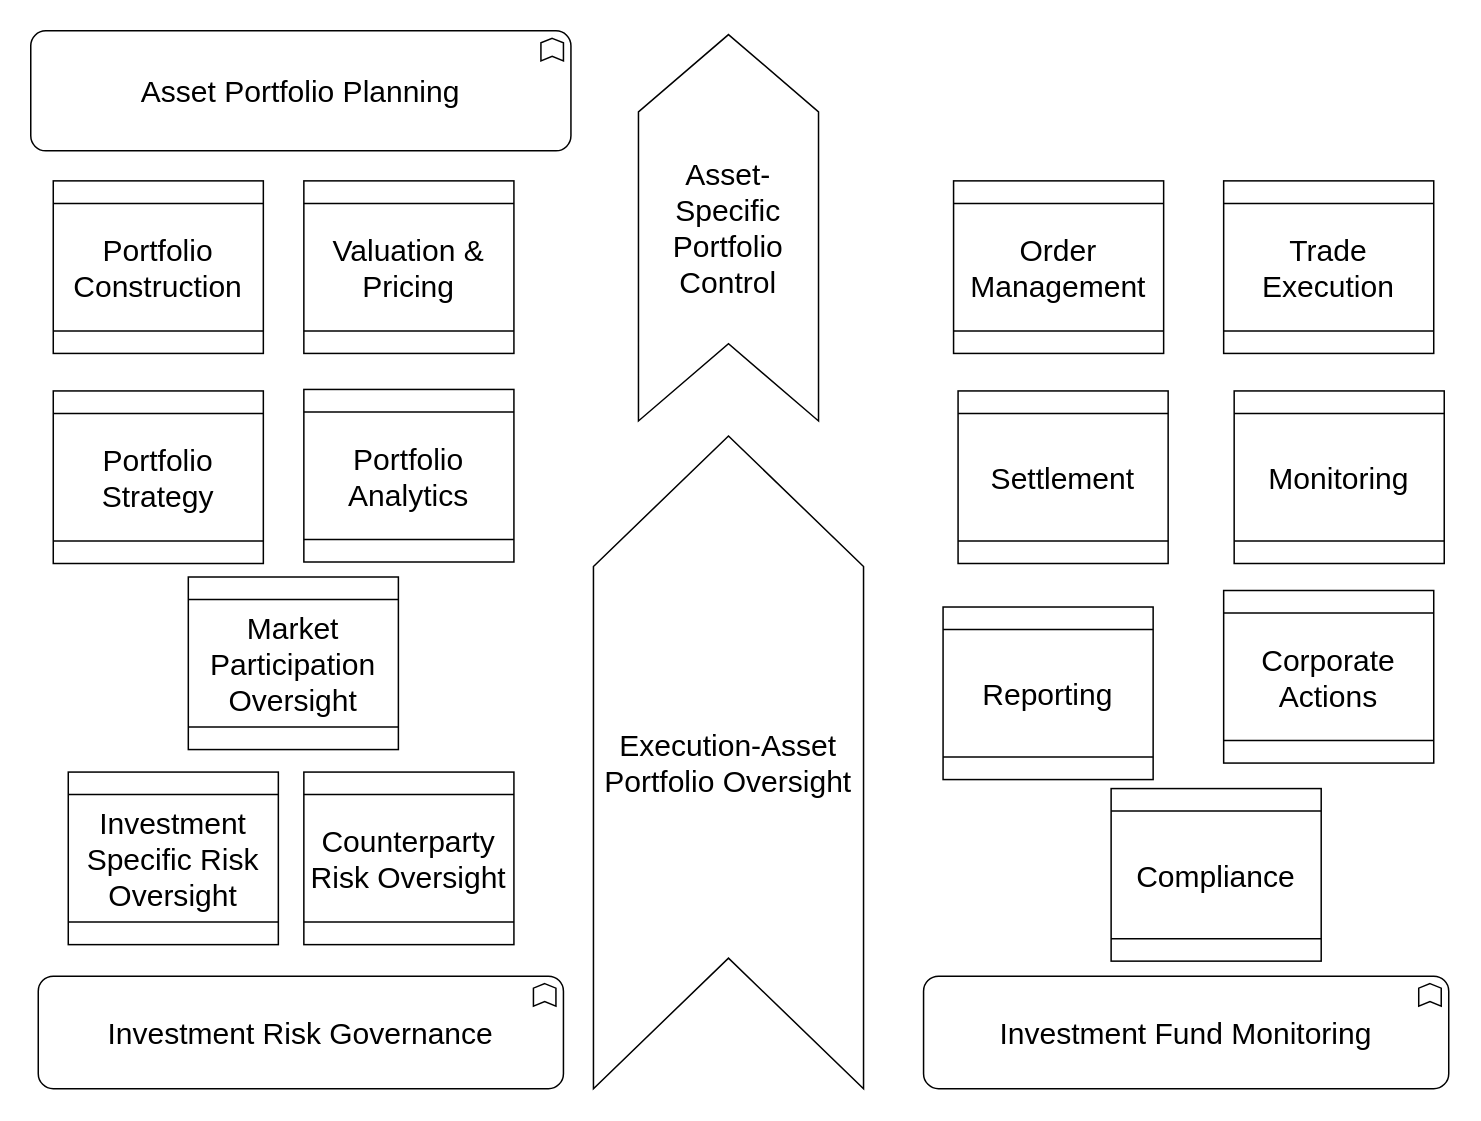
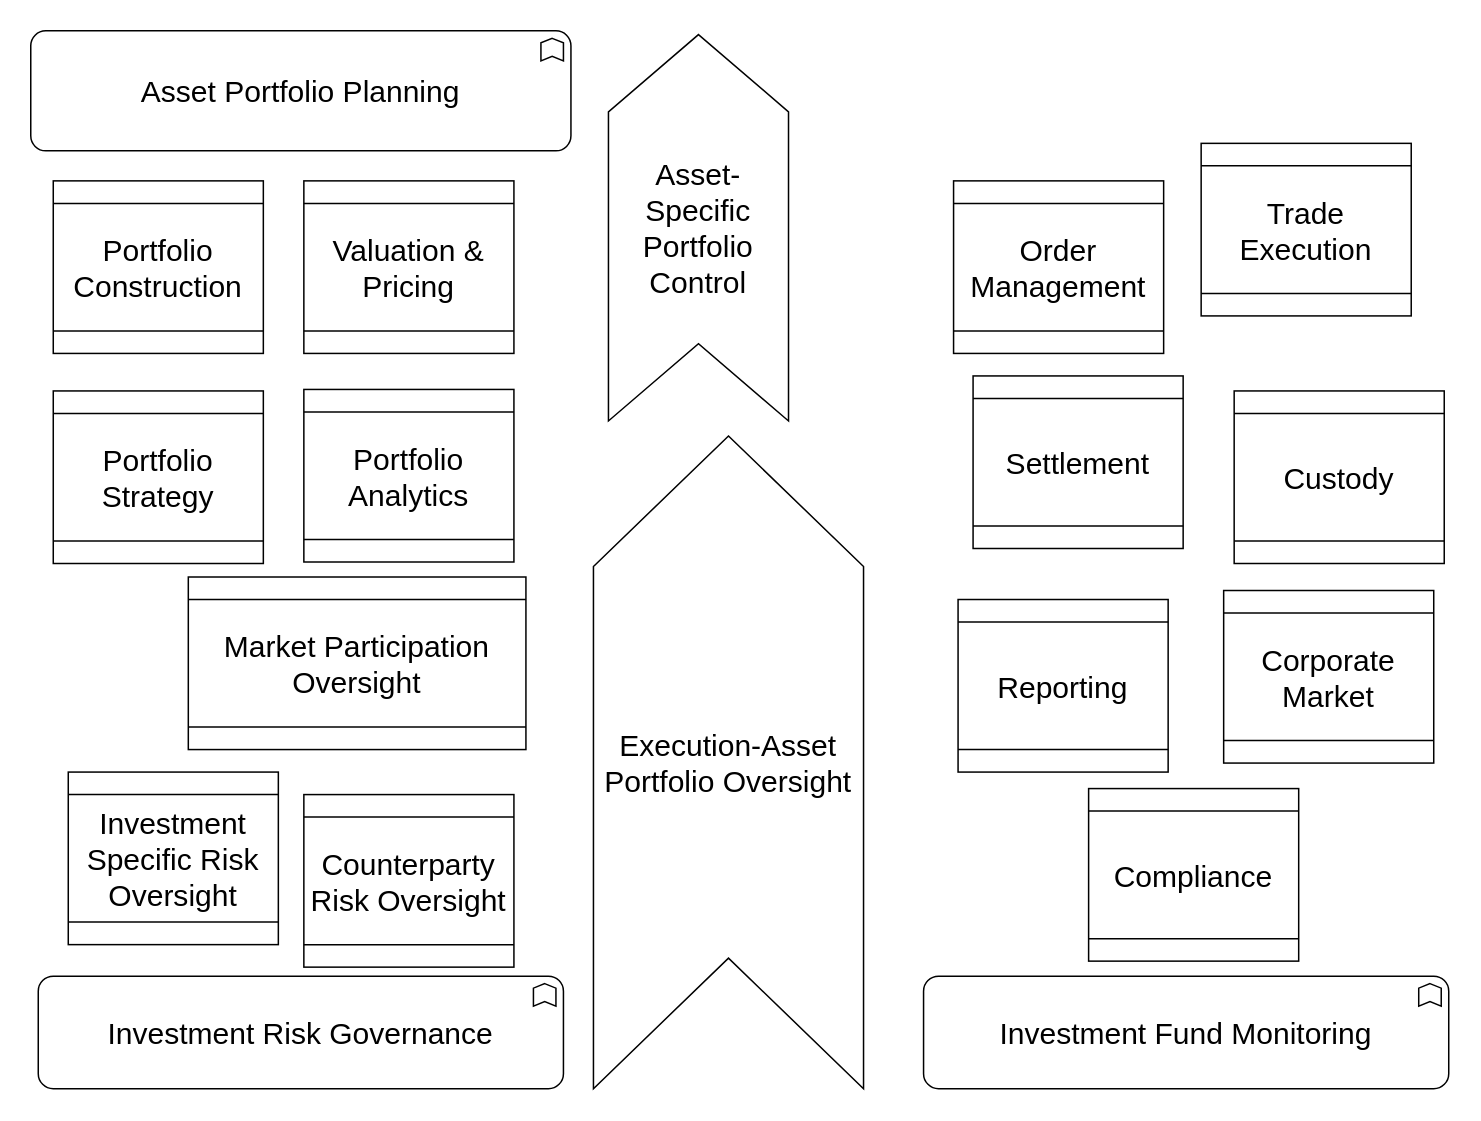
node "Asset-Specific Portfolio Control": moved (728, 228) -> (698, 228)
node "Trade Execution": moved (1328, 267) -> (1306, 230)
node "Settlement": moved (1063, 477) -> (1078, 462)
node "Monitoring": label "Monitoring" -> "Custody"
node "Market Participation Oversight": size 210x173 -> 338x173
node "Corporate Actions": label "Corporate Actions" -> "Corporate Market"
node "Reporting": moved (1048, 693) -> (1063, 686)
node "Counterparty Risk Oversight": moved (409, 858) -> (409, 881)
node "Compliance": moved (1216, 875) -> (1193, 875)
